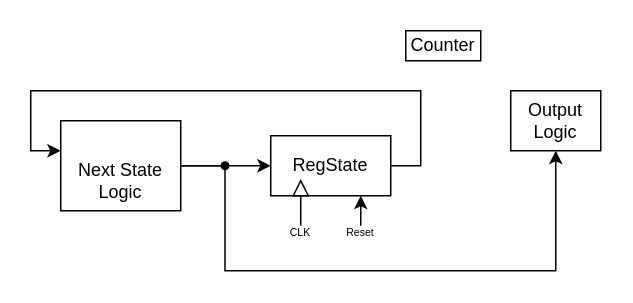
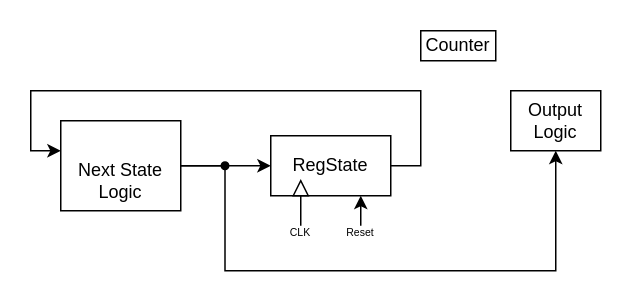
node "Counter": moved (443, 46) -> (458, 46)
